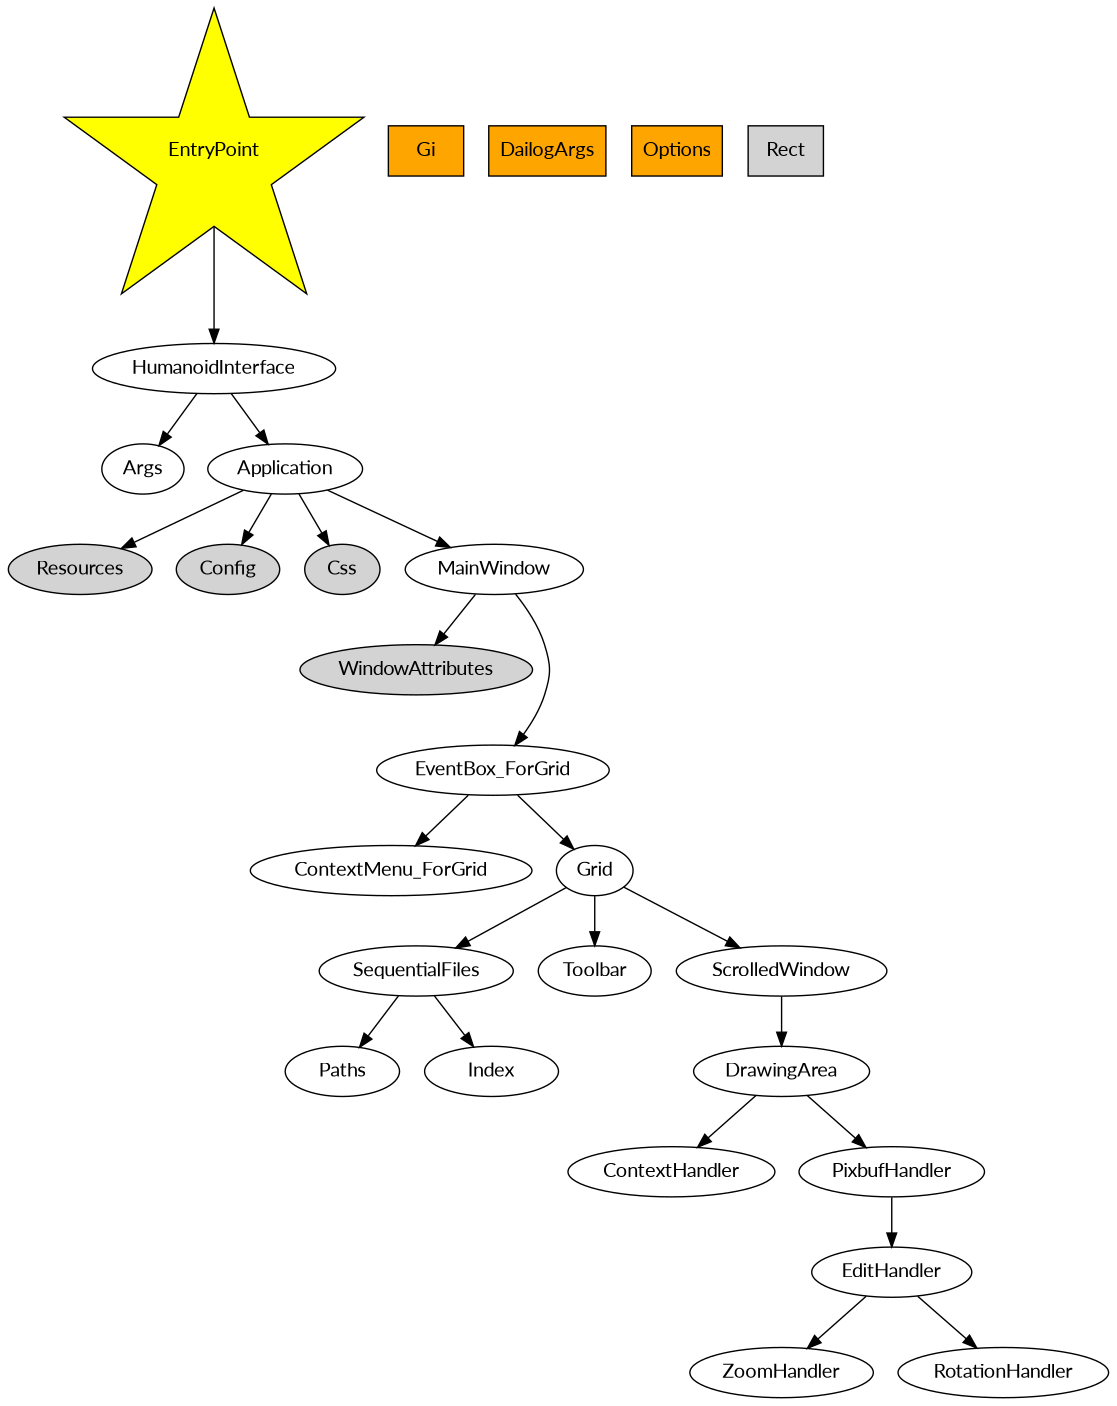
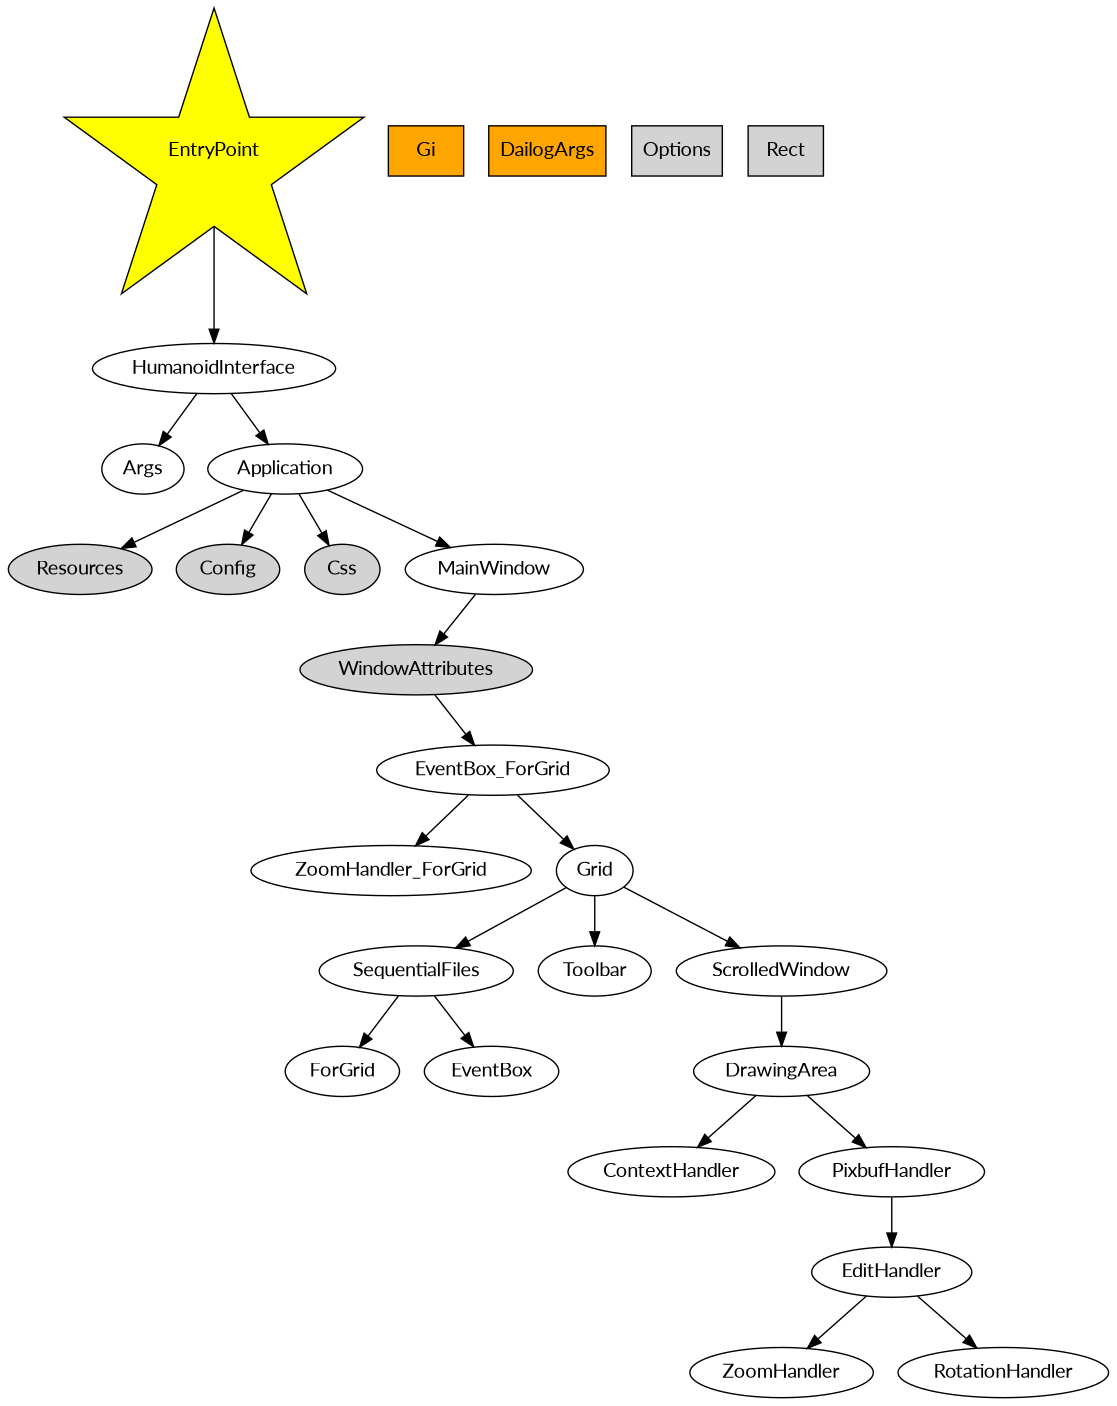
node "Options": fillcolor Orange -> LightGray
edge "MainWindow" -> "EventBox_ForGrid": now "WindowAttributes" -> "EventBox_ForGrid"
node "ContextMenu_ForGrid": label "ContextMenu_ForGrid" -> "ZoomHandler_ForGrid"
node "Paths": label "Paths" -> "ForGrid"
node "Index": label "Index" -> "EventBox"
